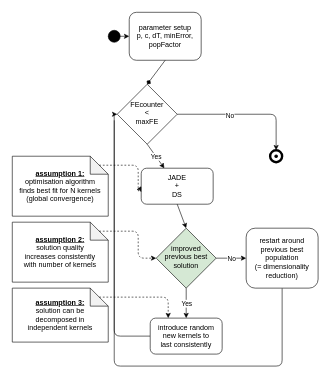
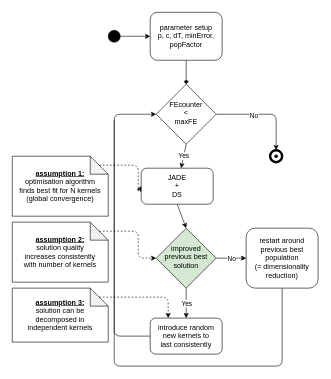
node "parameter setup p, c, dT, minError, popFactor": moved (165, 36) -> (186, 36)
node "FEcounter < maxFE": moved (147, 114) -> (186, 114)
